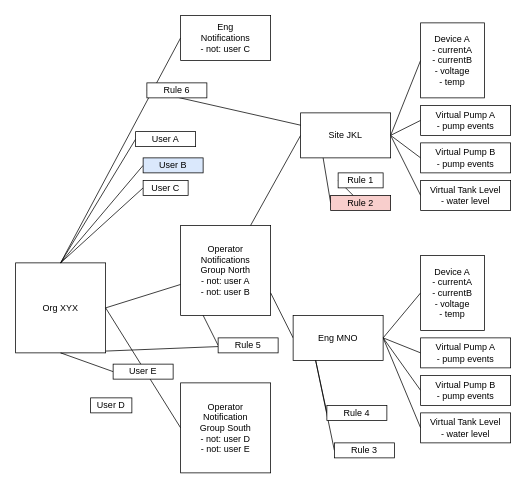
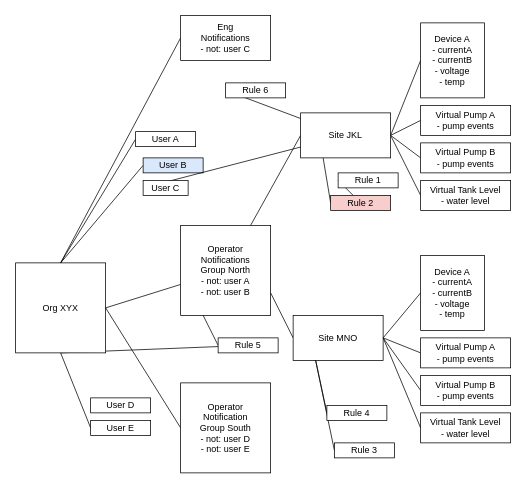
node "Rule 6": moved (177, 90) -> (255, 90)
node "Rule 1": size 45x15 -> 60x15
edge "User C" -- "Org XYX": now "User C" -- "Site JKL"
node "Eng MNO": label "Eng MNO" -> "Site MNO"
node "User E": moved (143, 372) -> (120, 428)
node "User D": size 41x15 -> 60x15
